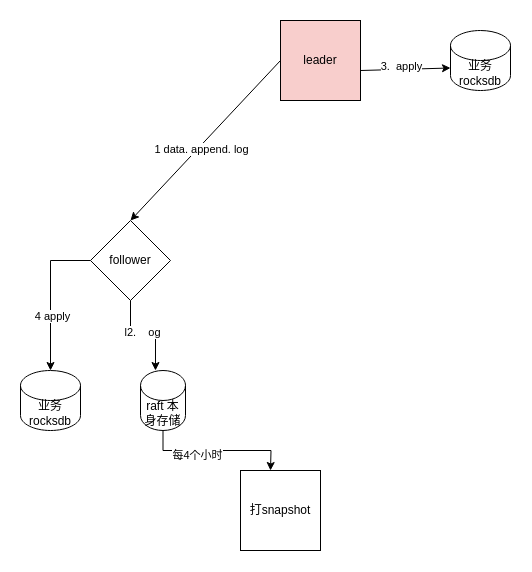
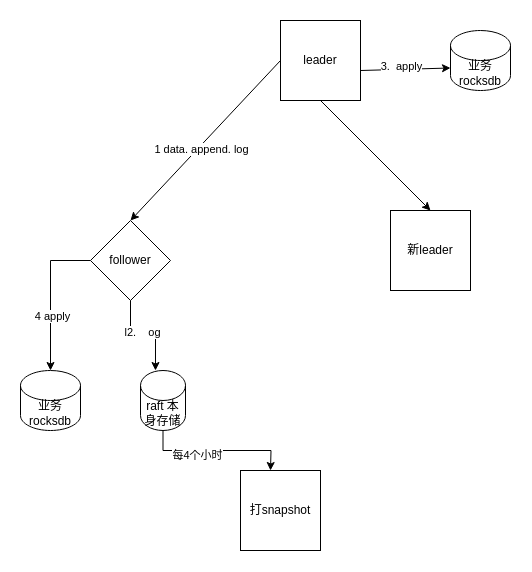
node "leader": fillcolor #f8cecc -> #ffffff
edge "leader" -> "新leader": added
node "新leader": added
